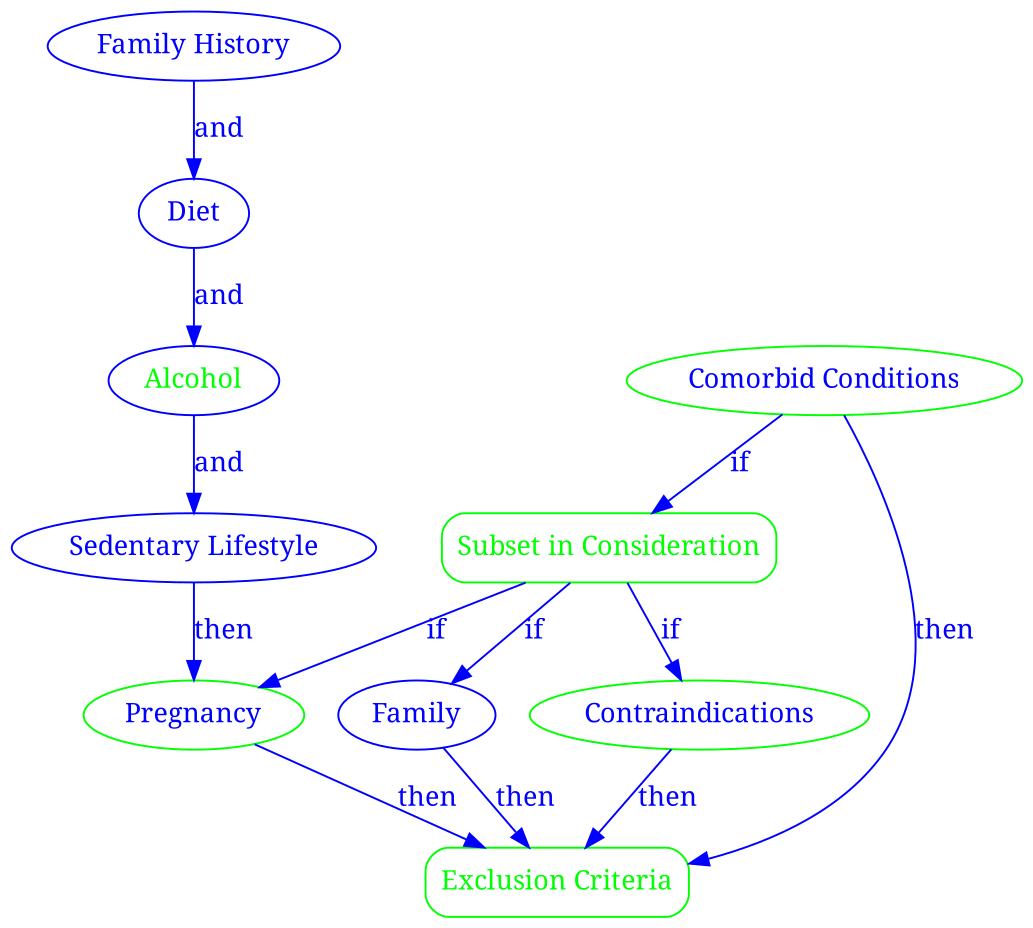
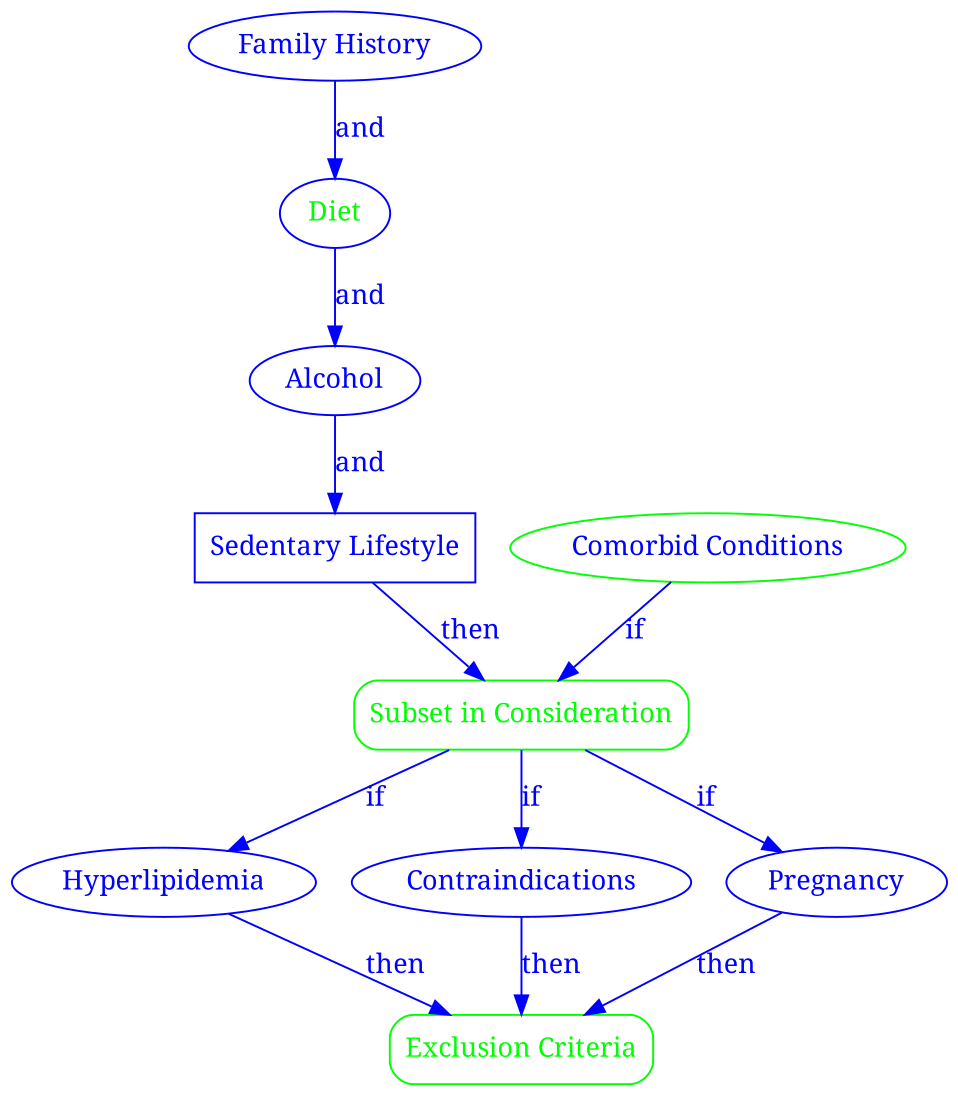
node "Diet": fontcolor blue -> green
node "Alcohol": fontcolor green -> blue
node "Sedentary Lifestyle": shape ellipse -> box
edge "Sedentary Lifestyle" -> "Pregnancy": now "Sedentary Lifestyle" -> "Subset in Consideration"
edge "Comorbid Conditions" -> "Exclusion Criteria": removed, label "then"
node "Pregnancy": color green -> blue
node "Family": label "Family" -> "Hyperlipidemia"
node "Contraindications": color green -> blue
